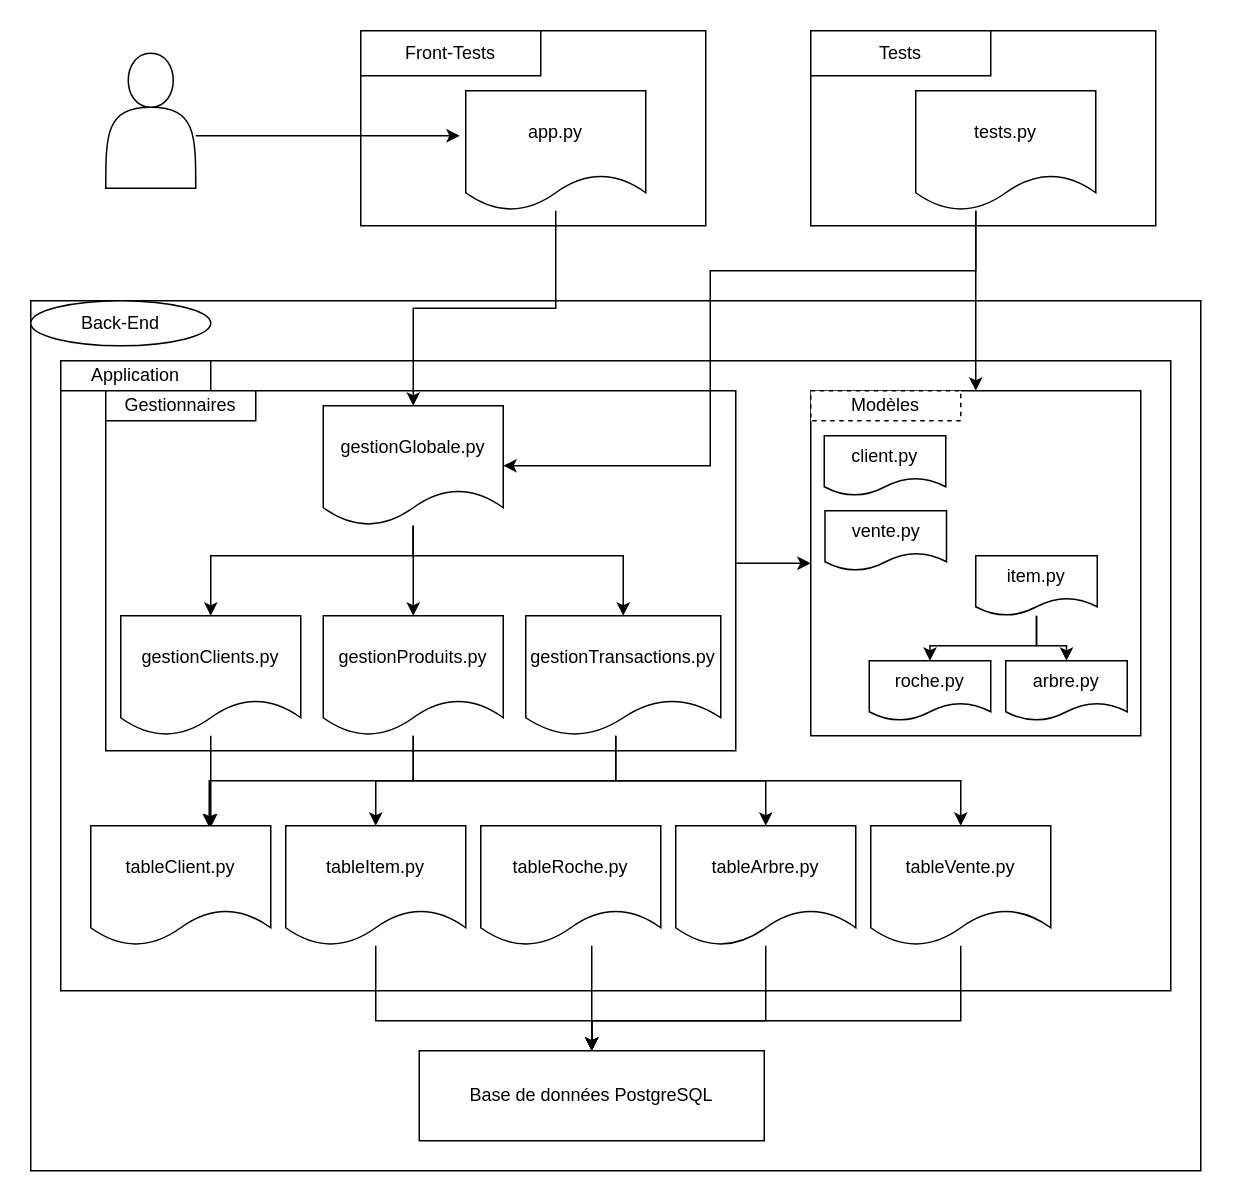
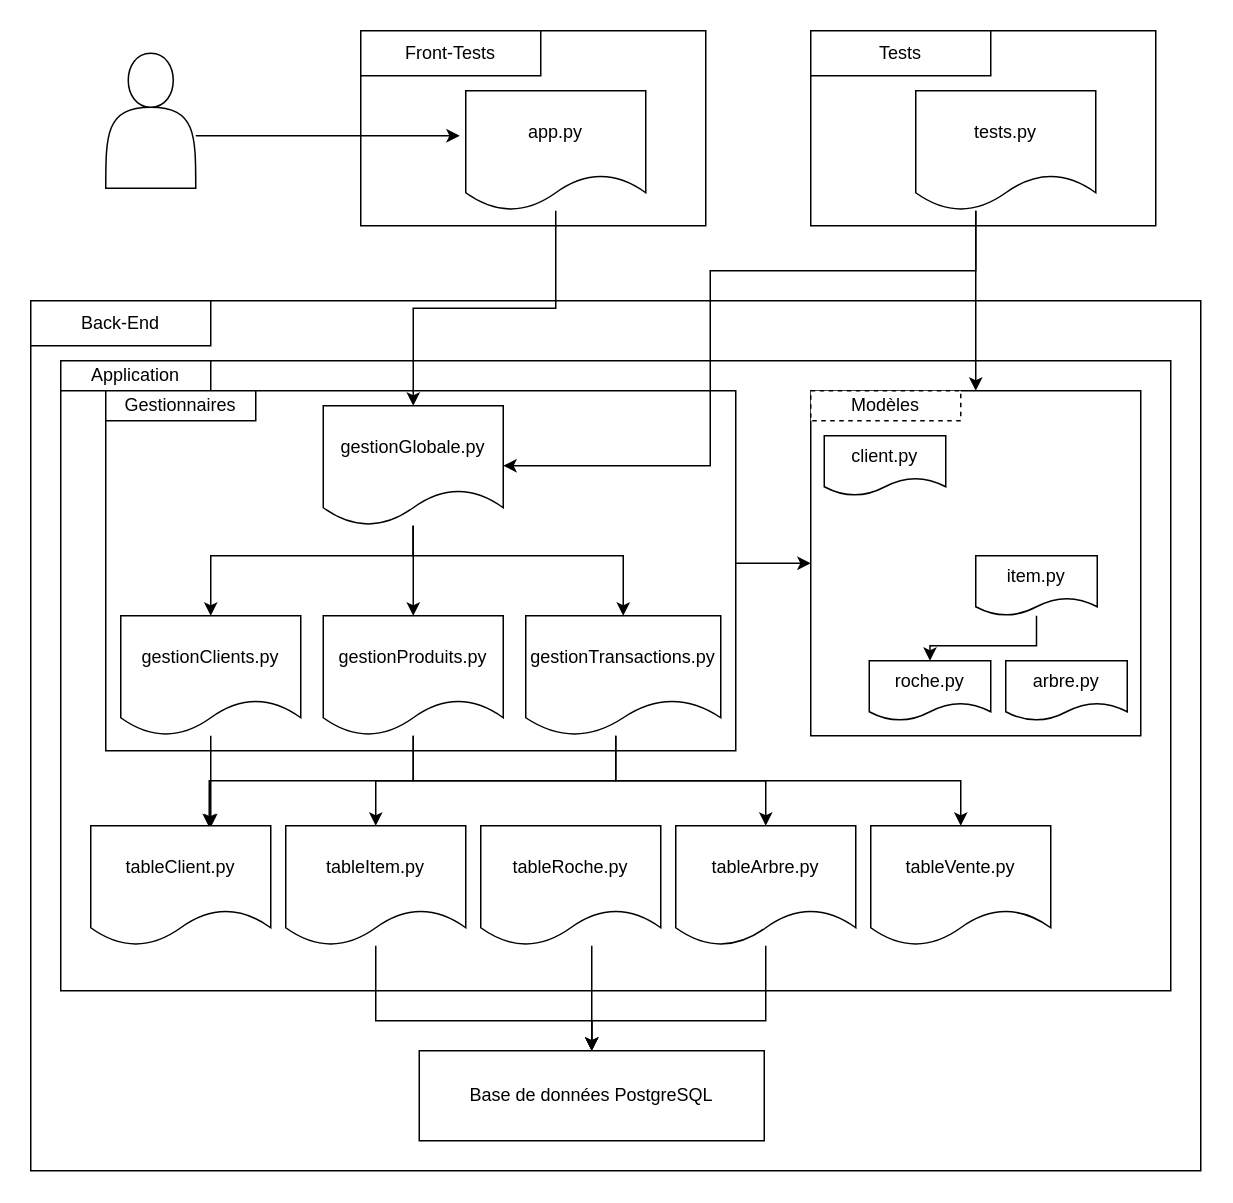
node "Back-End": shape ellipse -> rectangle
node "vente.py": removed
edge "item.py" -> "arbre.py": removed
edge "tableVente.py" -> "Base de données PostgreSQL": removed
